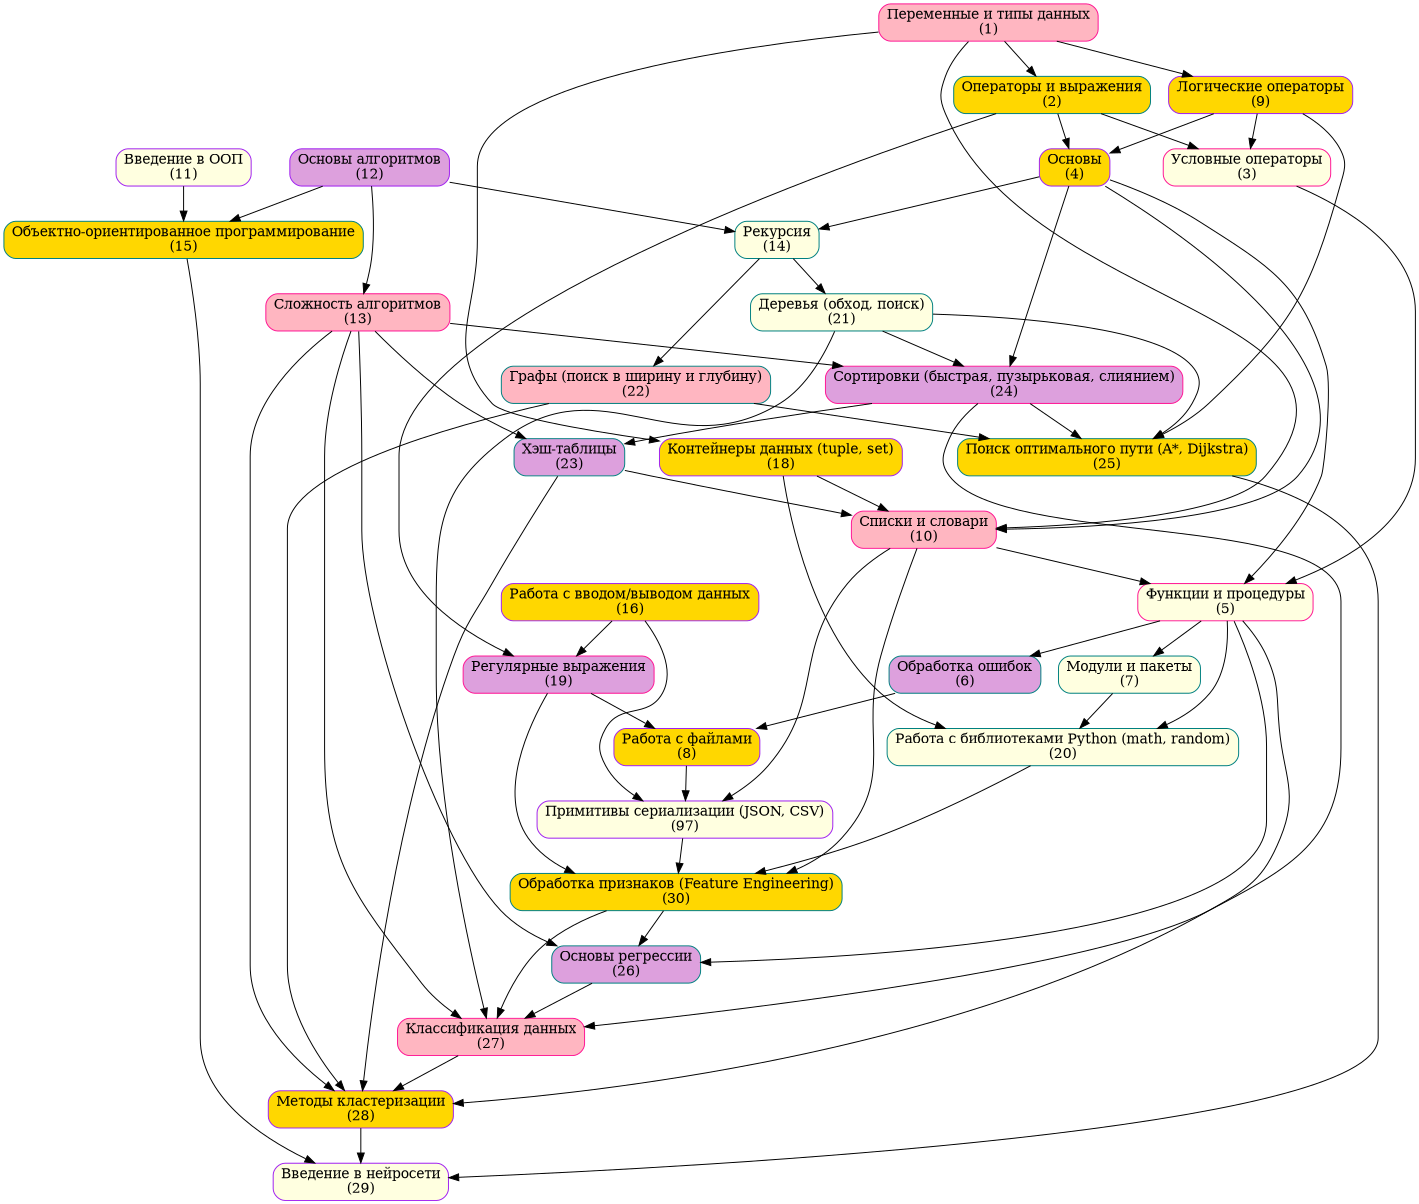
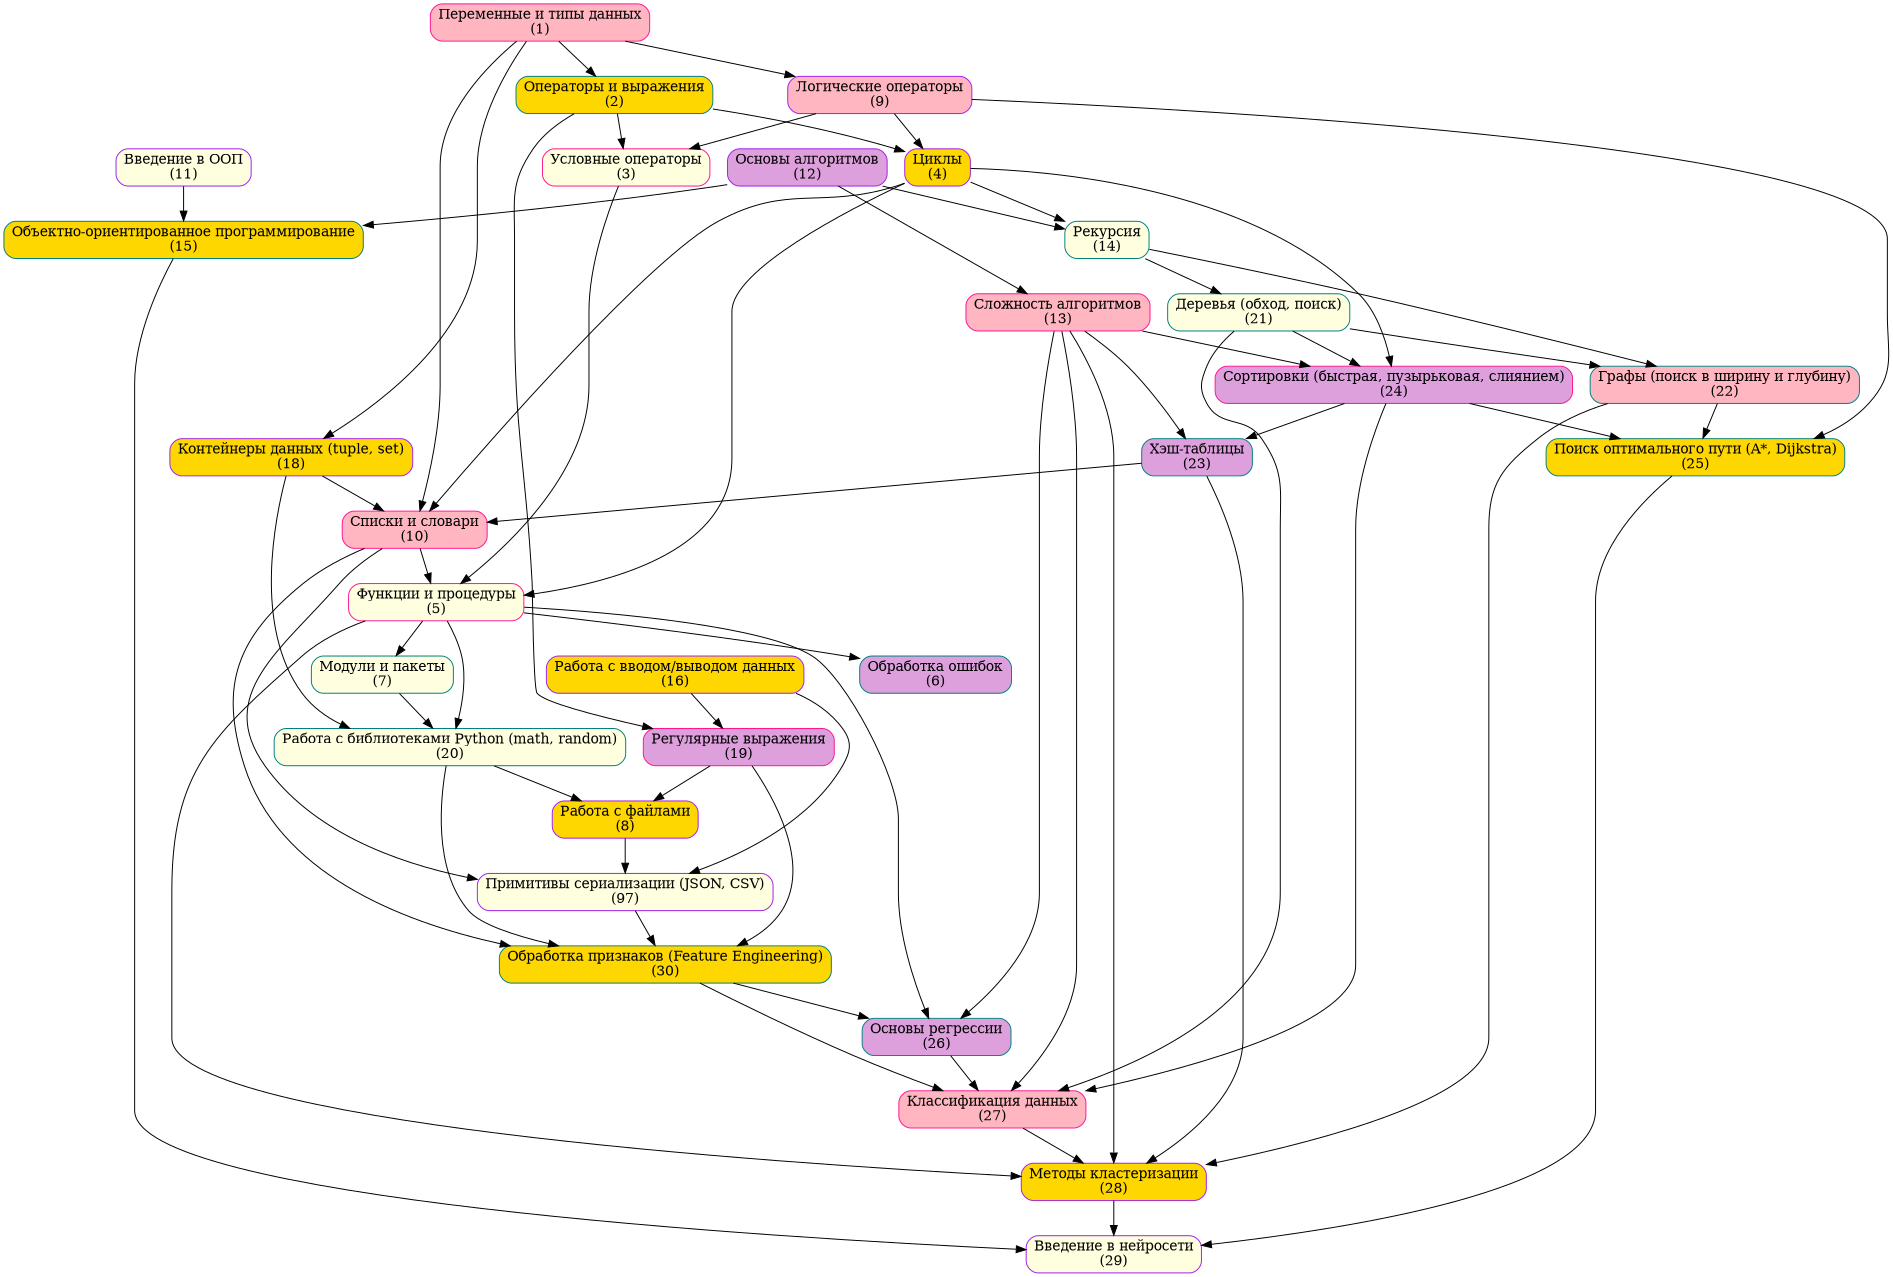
node "Логические операторы (9)": fillcolor gold -> lightpink
node "Основы (4)": label "Основы (4)" -> "Циклы (4)"
edge "Деревья (обход, поиск) (21)" -> "Поиск оптимального пути (A*, Dijkstra) (25)": now "Деревья (обход, поиск) (21)" -> "Графы (поиск в ширину и глубину) (22)"
edge "Обработка ошибок (6)" -> "Работа с файлами (8)": now "Работа с библиотеками Python (math, random) (20)" -> "Работа с файлами (8)"
